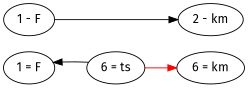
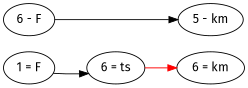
node "1 - F": label "1 - F" -> "6 - F"
node "2 - km": label "2 - km" -> "5 - km"
edge "6 = ts" -> "1 = F": reversed
